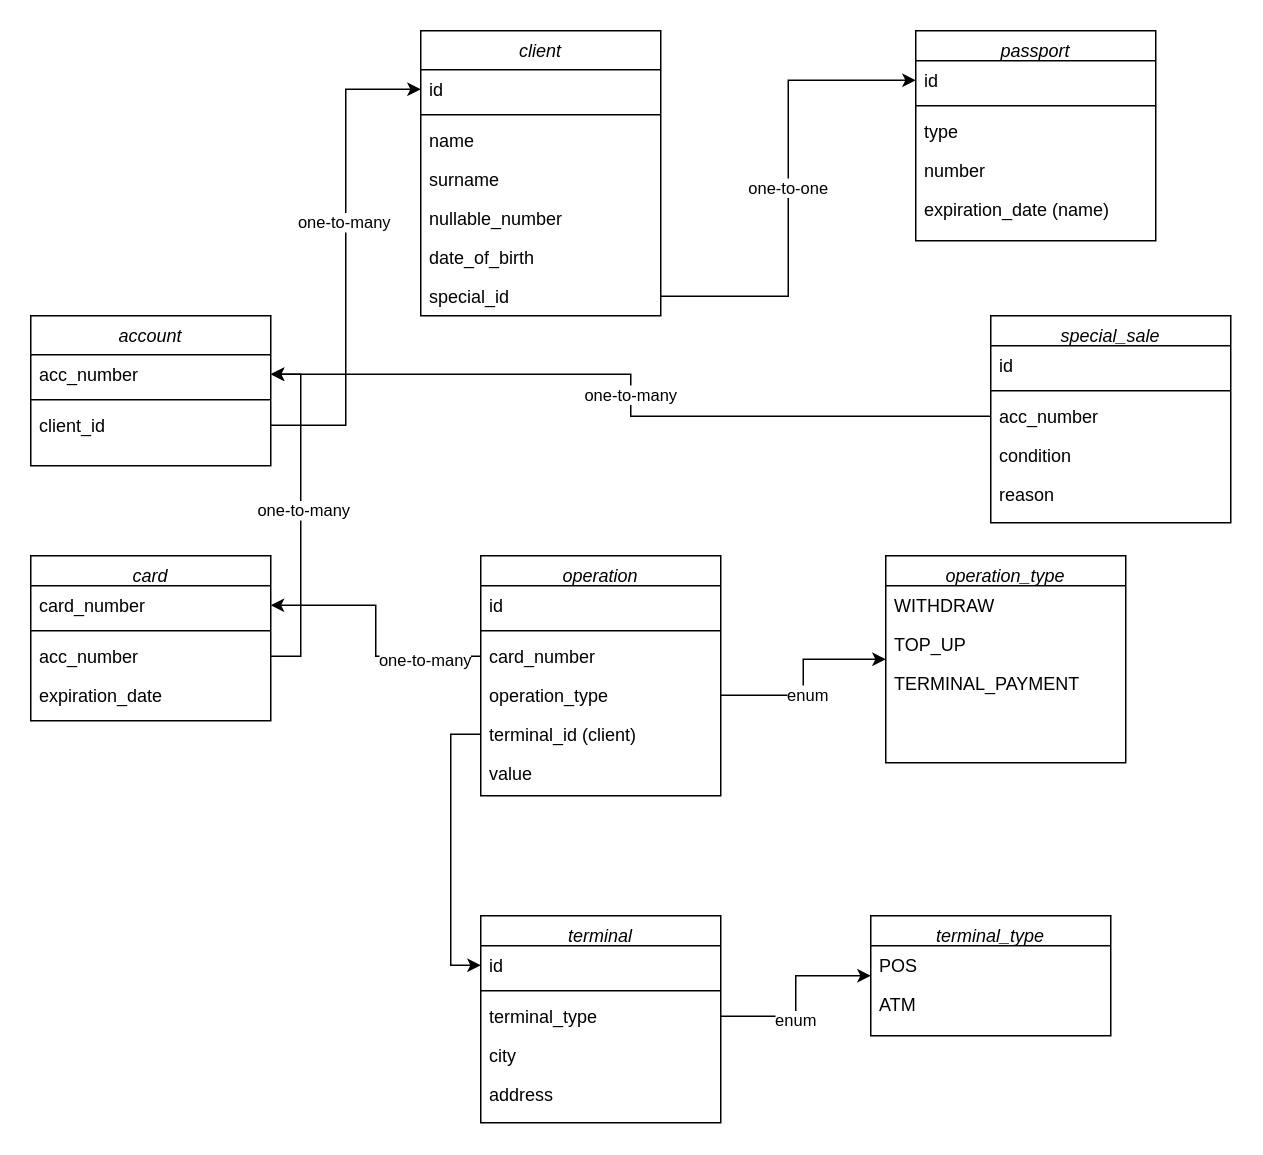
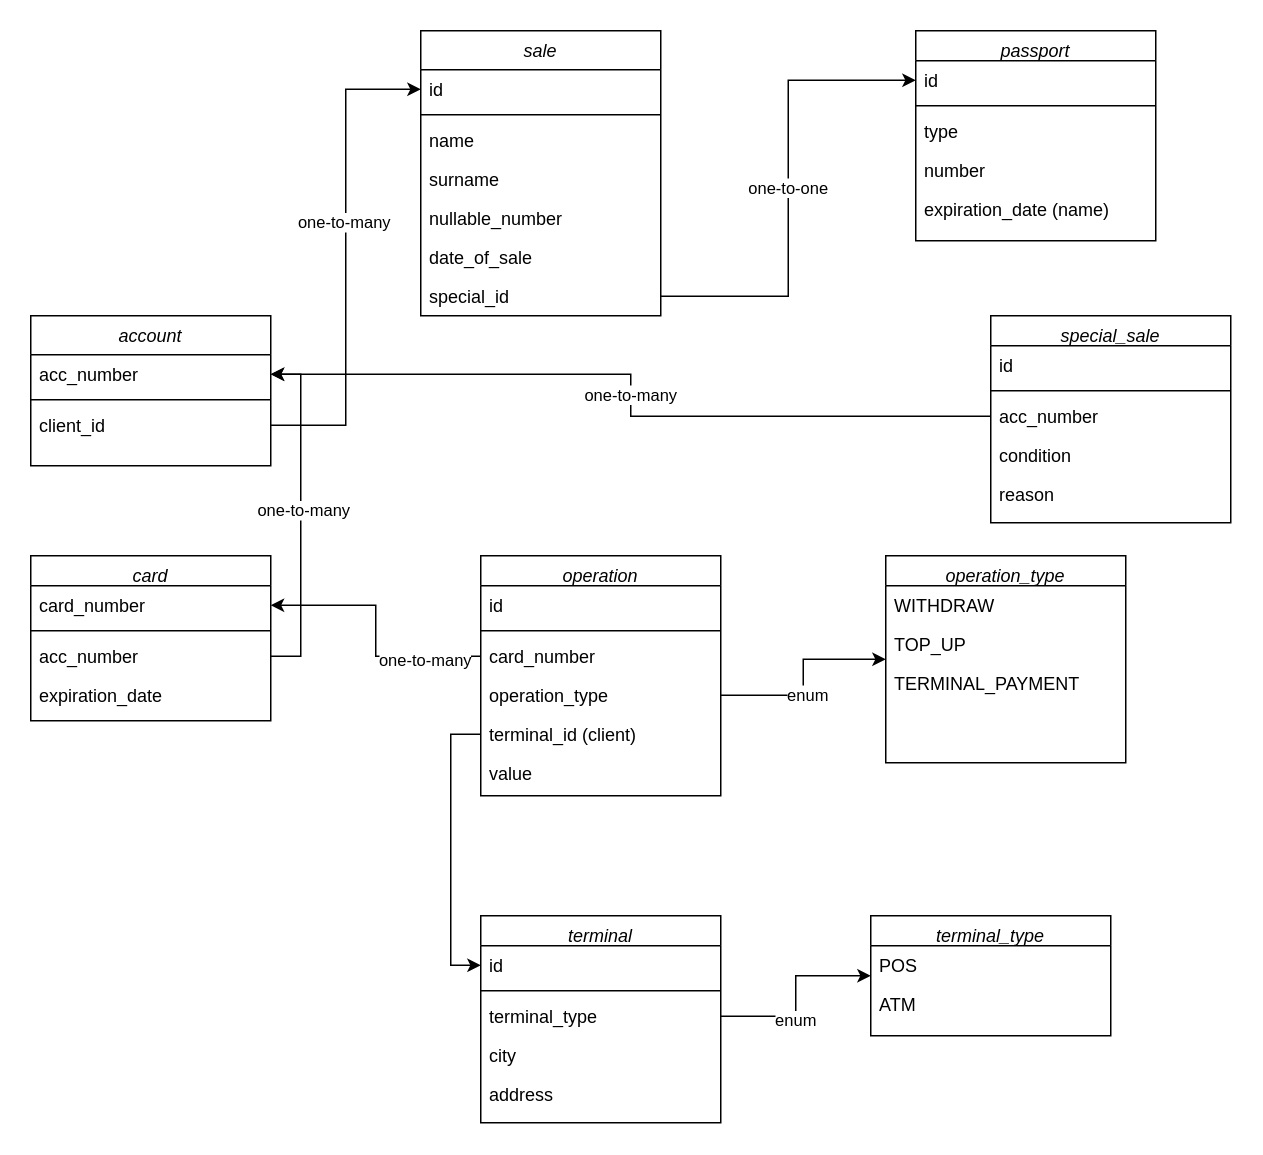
node "client": label "client" -> "sale"
node "date_of_birth": label "date_of_birth" -> "date_of_sale"
